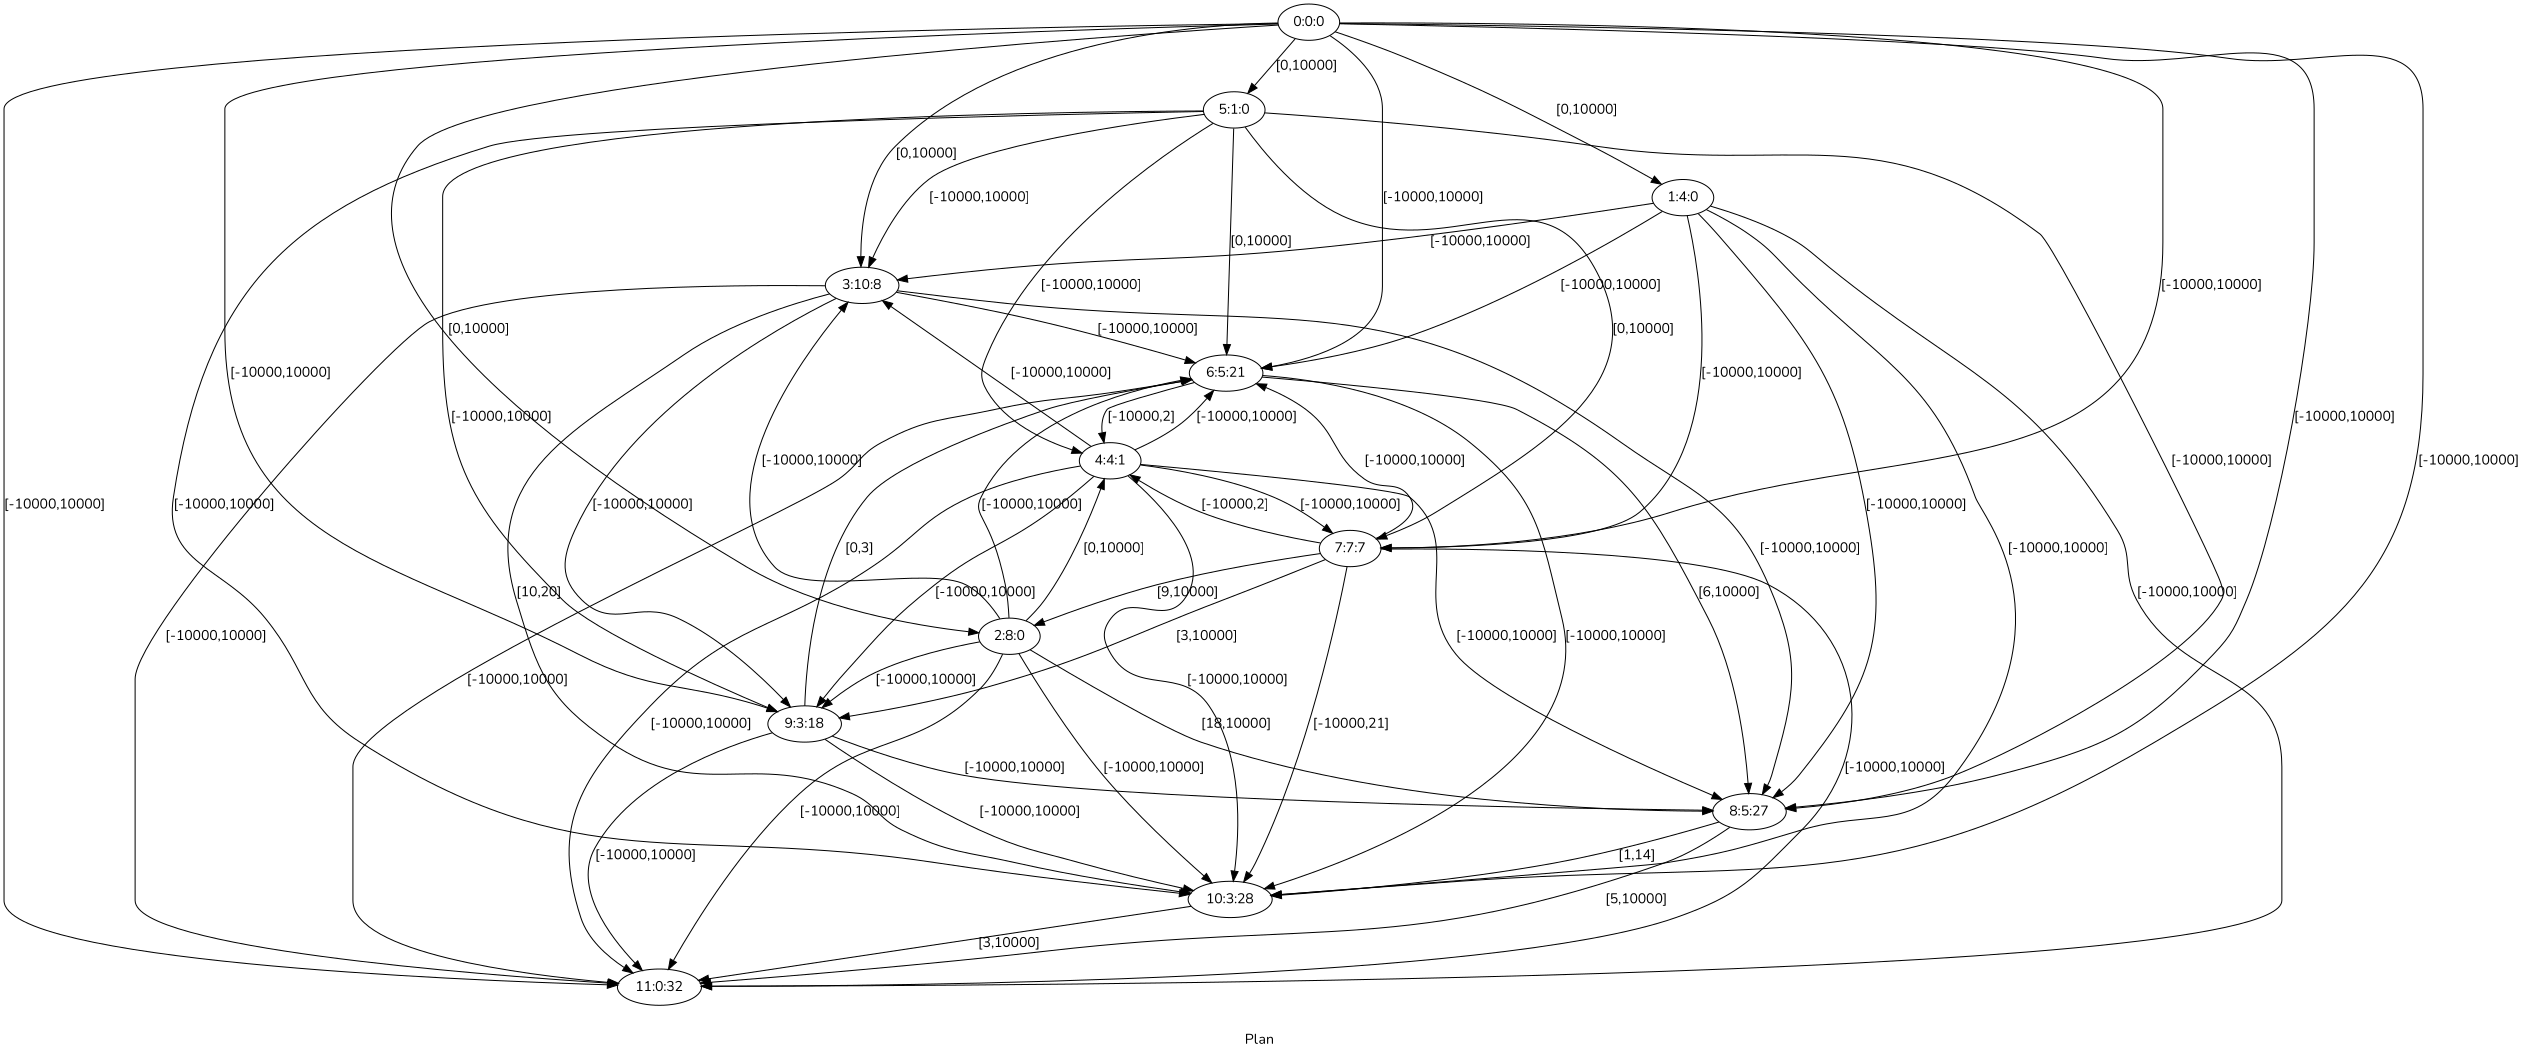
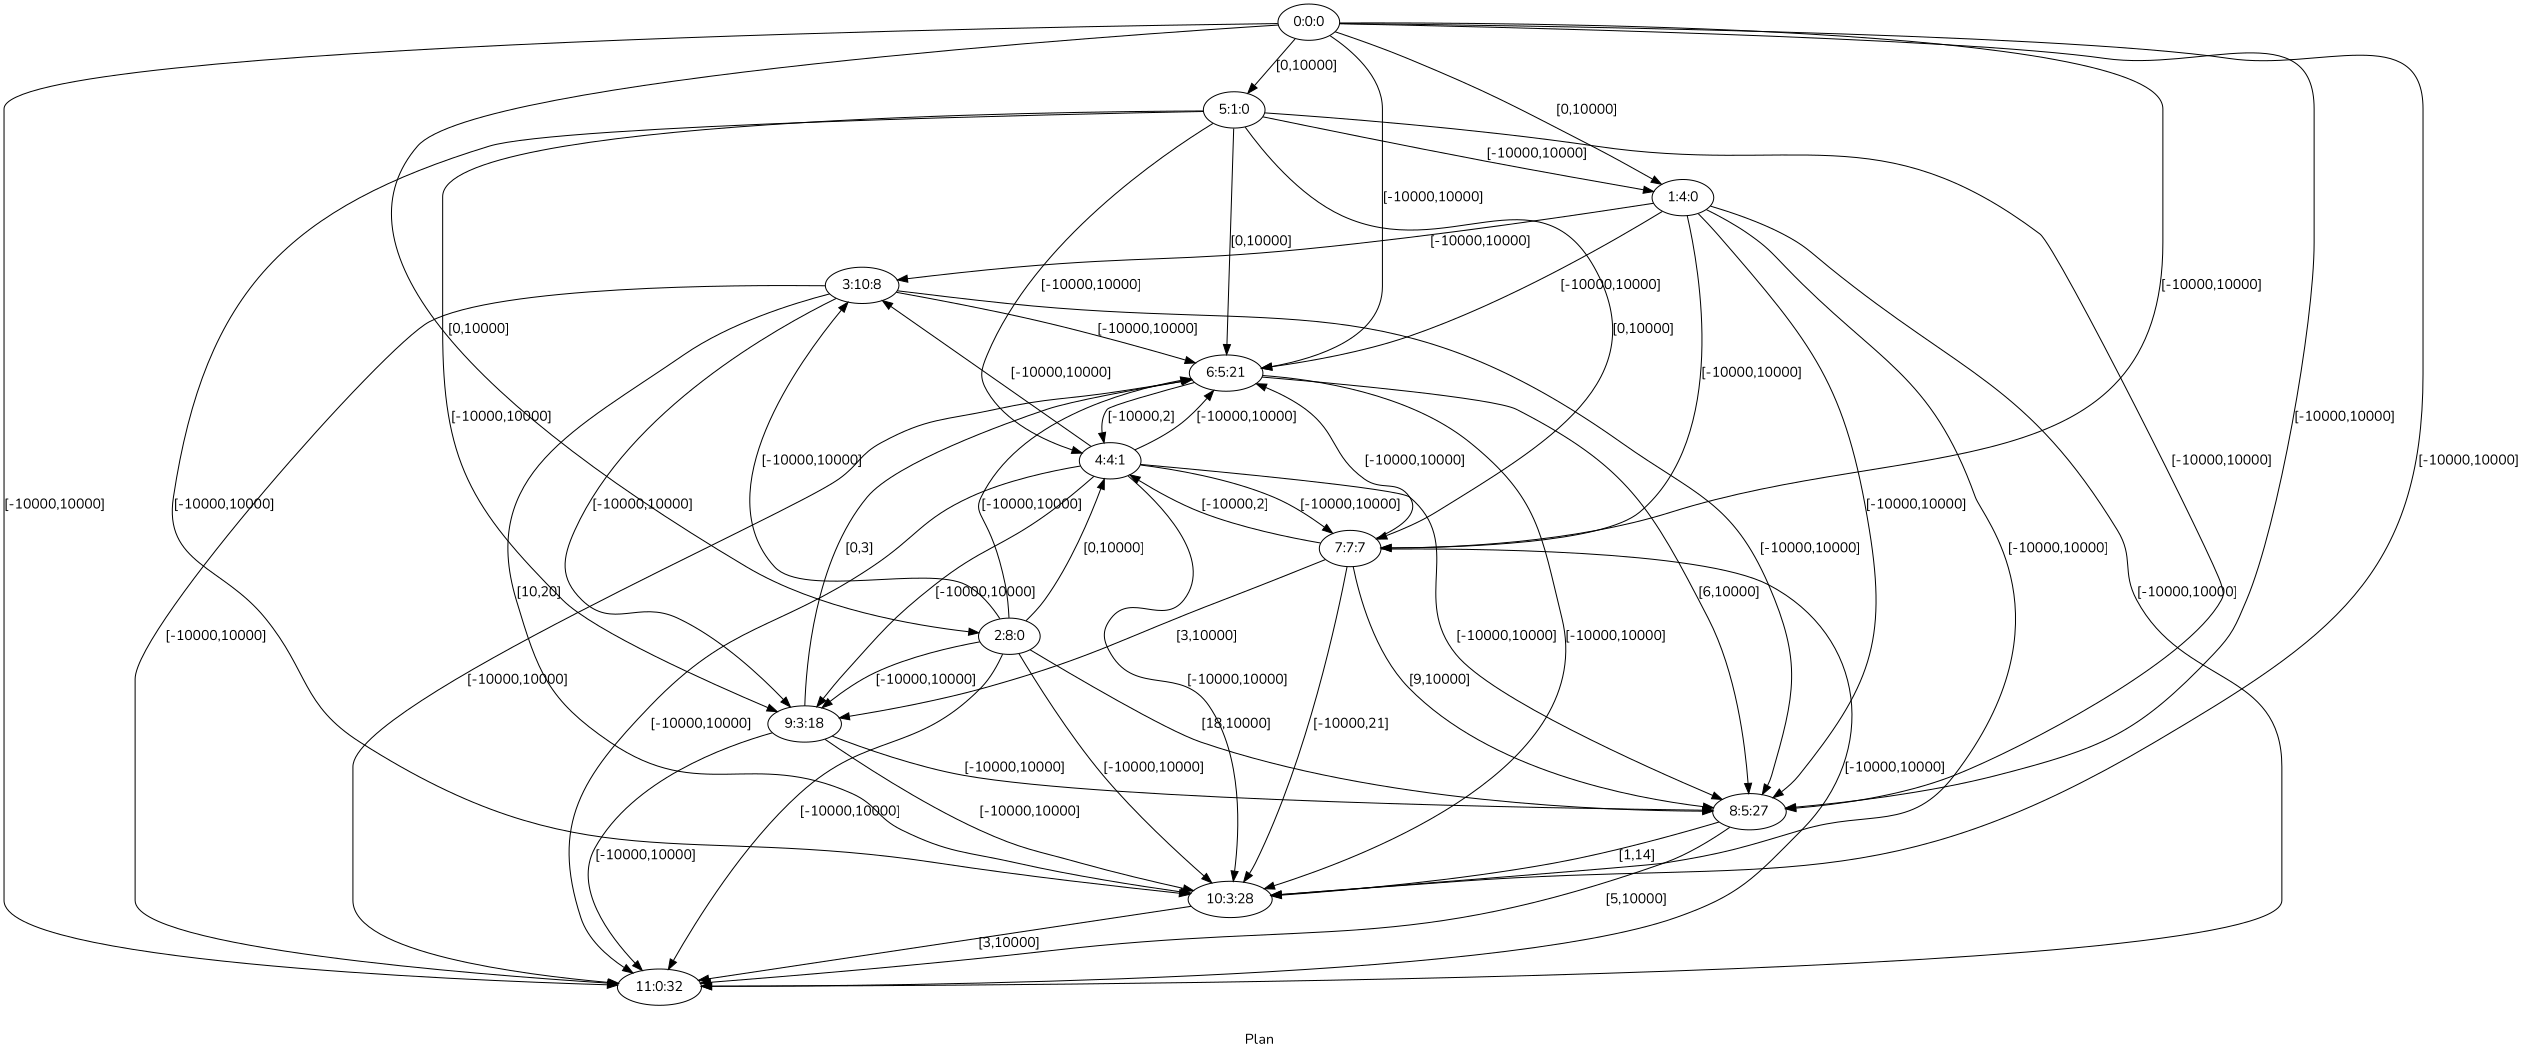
edge "0:0:0" -> "3:10:8": removed, label "[0,10000]"
edge "0:0:0" -> "9:3:18": removed, label "[-10000,10000]"
edge "5:1:0" -> "3:10:8": now "5:1:0" -> "1:4:0"
edge "7:7:7" -> "2:8:0": now "7:7:7" -> "8:5:27"
